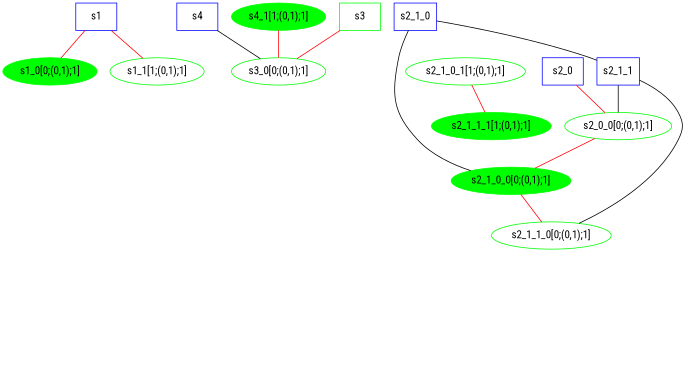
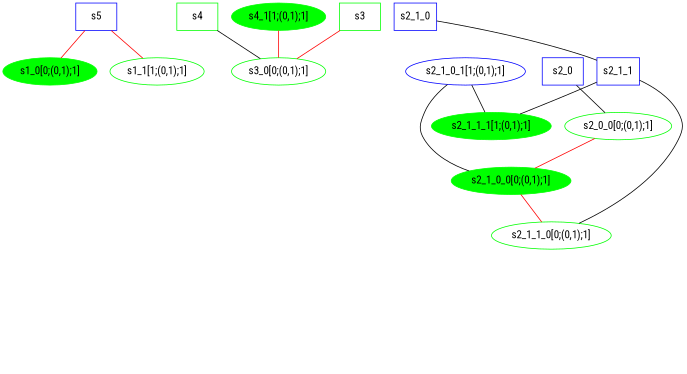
node "s1": label "s1" -> "s5"
node "s4": color #0000ff -> #00ff00
node "s2_1_0_1[1;(0,1);1]": color #00ff00 -> #0000ff
edge "s2_1_0_1[1;(0,1);1]" -- "s2_1_1_1[1;(0,1);1]": color red -> black
edge "s2_0" -- "s2_0_0[0;(0,1);1]": color red -> black
edge "s2_1_1" -- "s2_0_0[0;(0,1);1]": now "s2_1_1" -- "s2_1_1_1[1;(0,1);1]"
edge "s2_1_0" -- "s2_1_0_0[0;(0,1);1]": now "s2_1_0_1[1;(0,1);1]" -- "s2_1_0_0[0;(0,1);1]"
